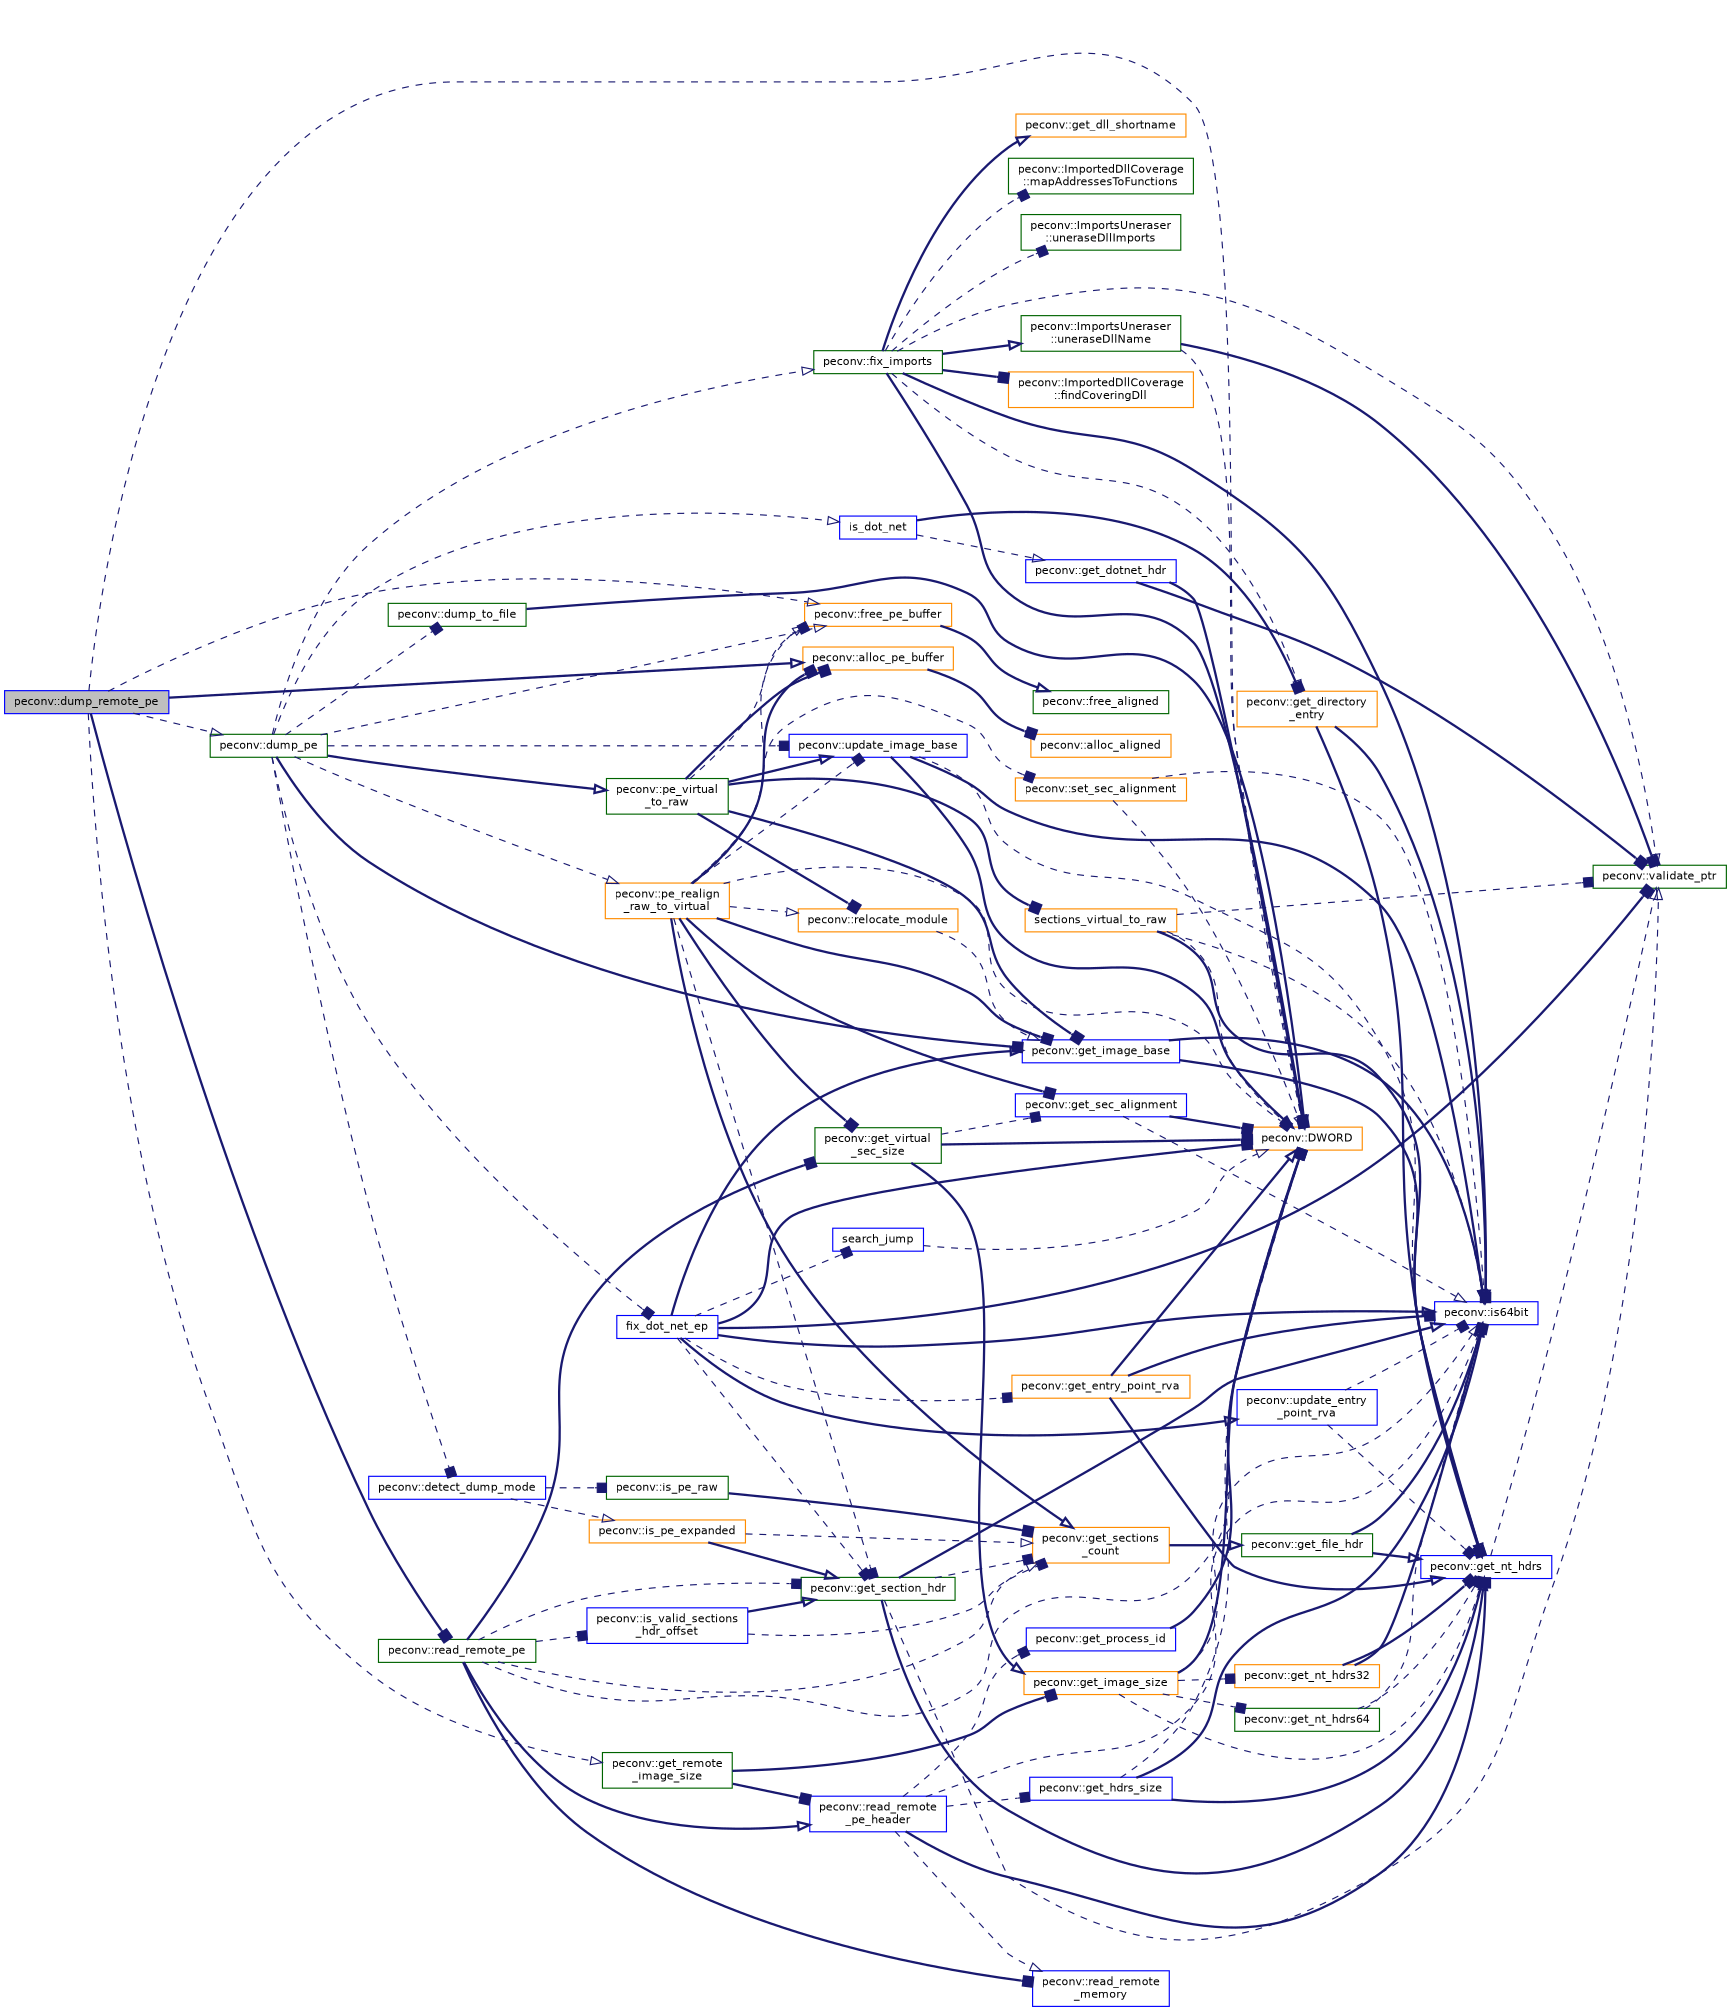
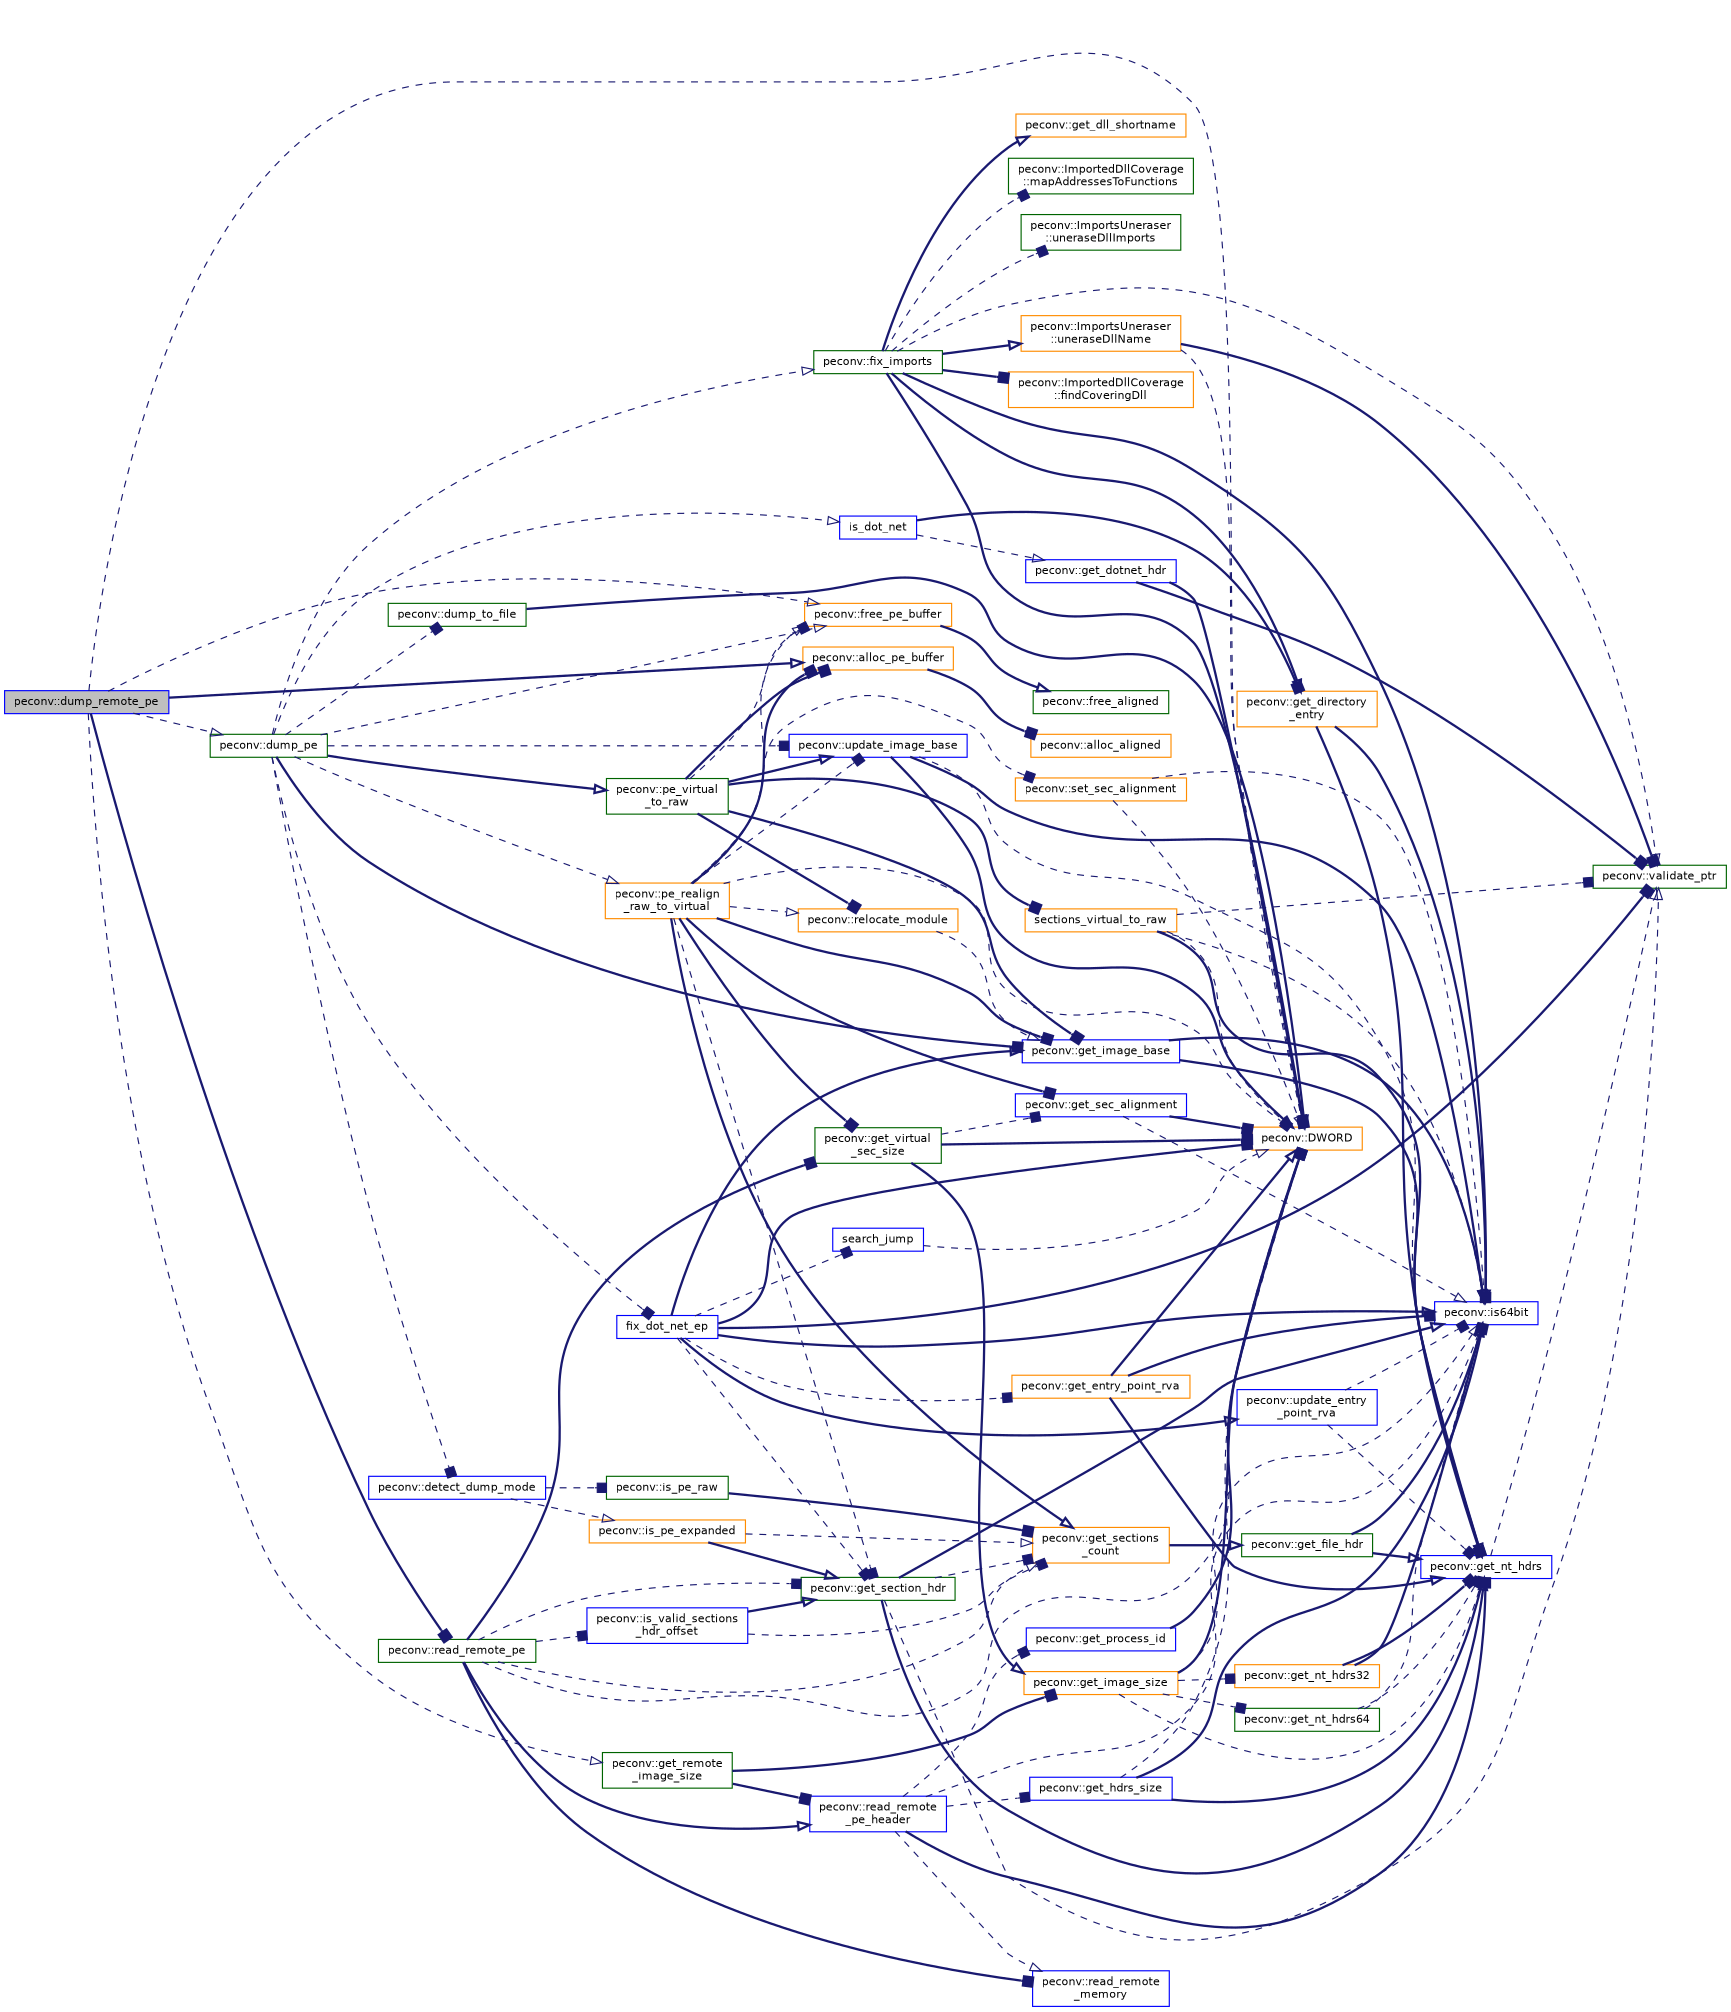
node "peconv::ImportsUneraser ::uneraseDllName": color darkgreen -> darkorange
edge "peconv::fix_imports" -> "peconv::get_directory _entry": style dashed -> bold
